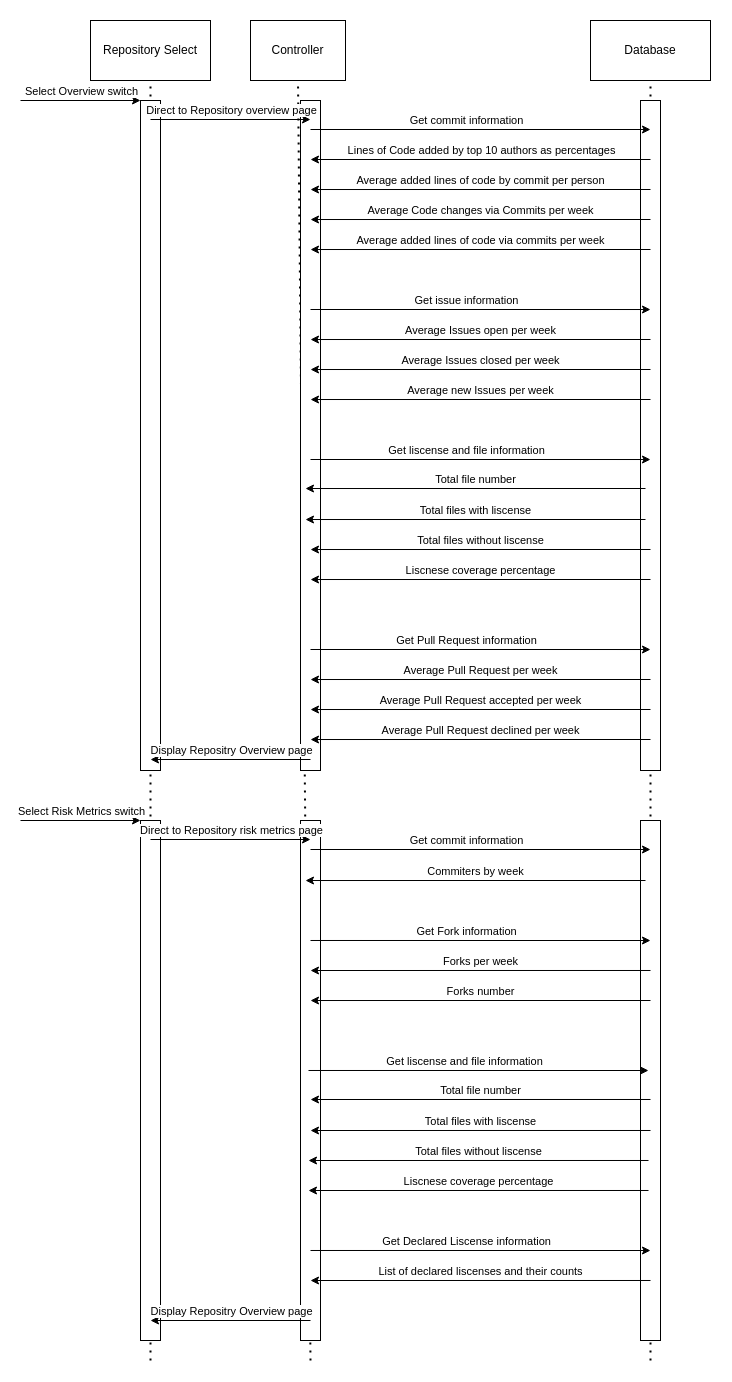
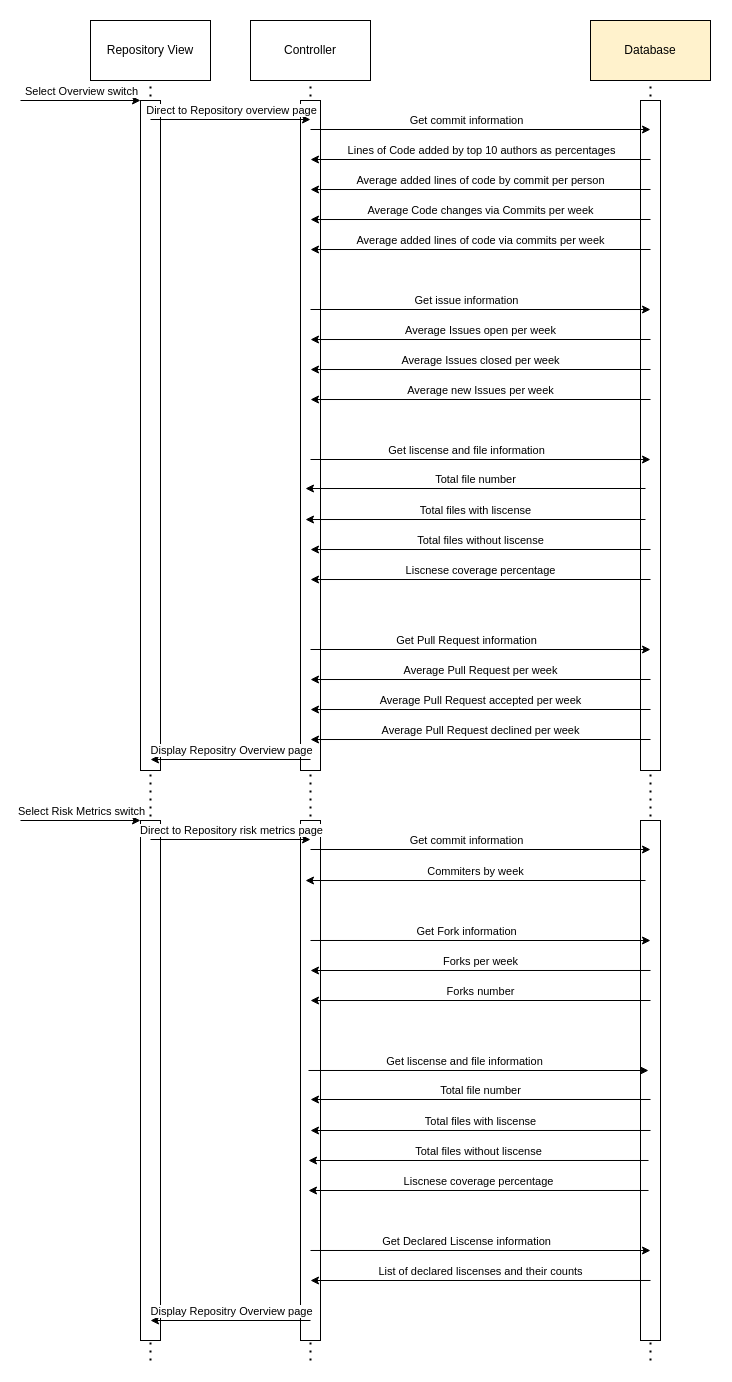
node "Repository Select": label "Repository Select" -> "Repository View"
node "Controller": size 95x60 -> 120x60
node "Database": fillcolor #ffffff -> #fff2cc
